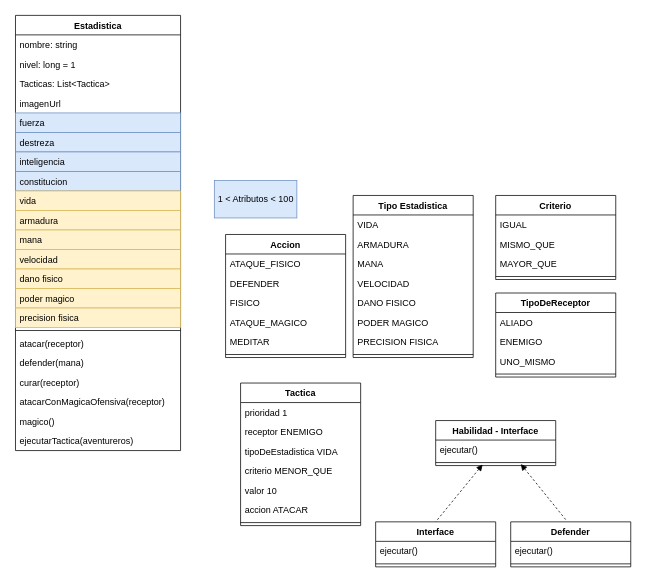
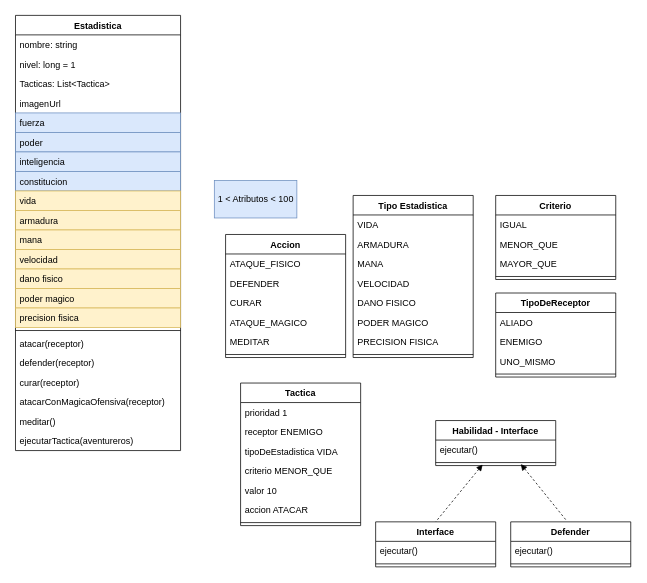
node "destreza": label "destreza" -> "poder"
node "MISMO_QUE": label "MISMO_QUE" -> "MENOR_QUE"
node "FISICO": label "FISICO" -> "CURAR"
node "defender(mana)": label "defender(mana)" -> "defender(receptor)"
node "magico()": label "magico()" -> "meditar()"
